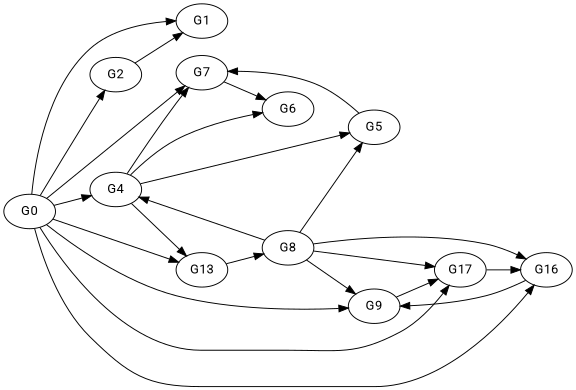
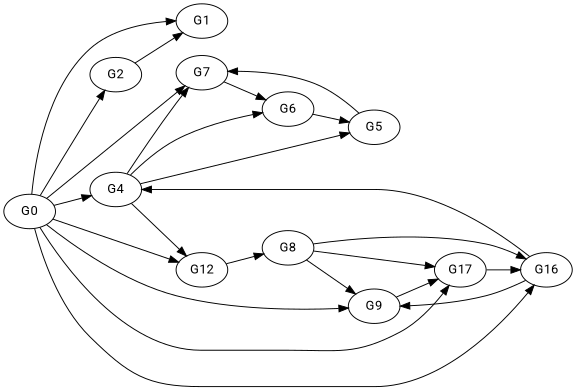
edge "G8" -> "G5": now "G6" -> "G5"
edge "G8" -> "G4": now "G16" -> "G4"
node "G13": label "G13" -> "G12"
